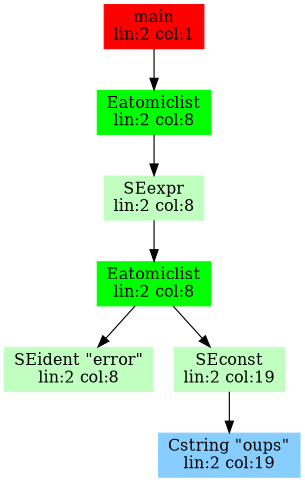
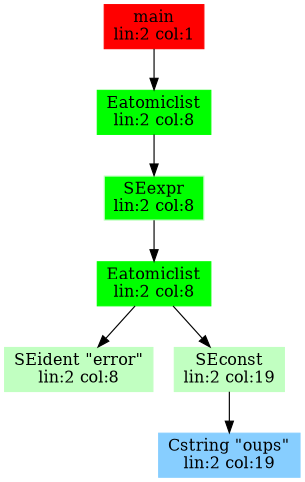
node "SEexpr lin:2 col:8": fillcolor darkseagreen1 -> green
